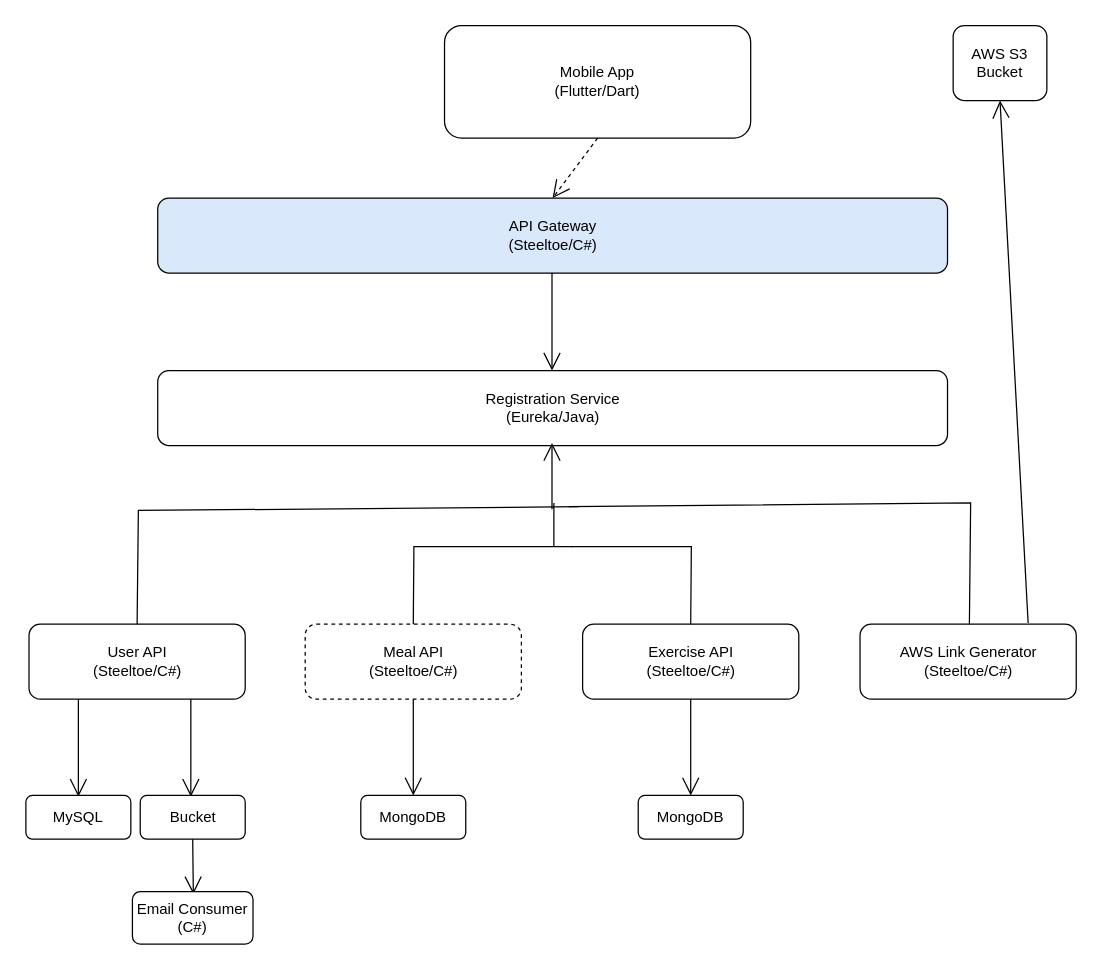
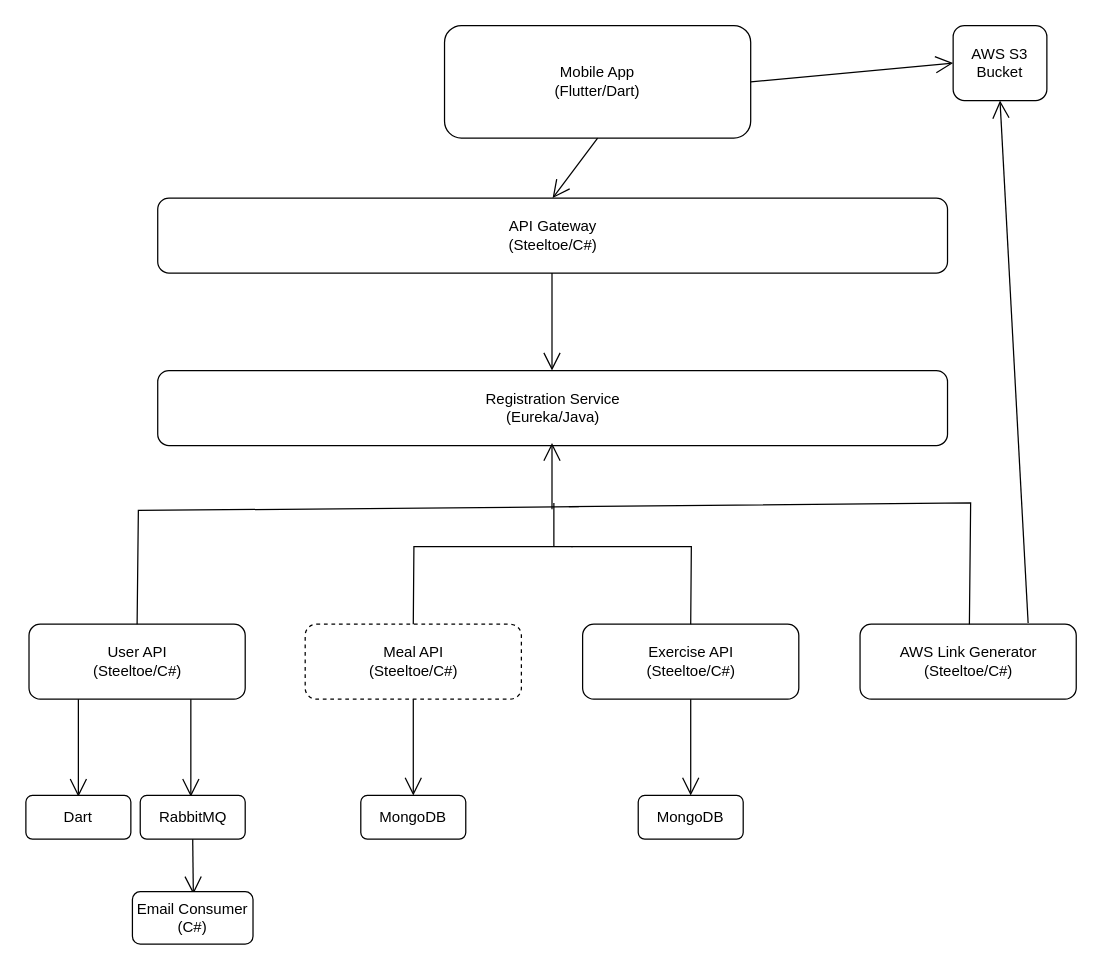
edge "Mobile App (Flutter/Dart)" -> "AWS S3 Bucket": added
edge "Mobile App (Flutter/Dart)" -> "API Gateway (Steeltoe/C#)": style dashed -> solid
node "API Gateway (Steeltoe/C#)": fillcolor #dae8fc -> #ffffff
node "MySQL": label "MySQL" -> "Dart"
node "Bucket": label "Bucket" -> "RabbitMQ"
